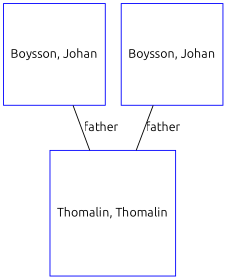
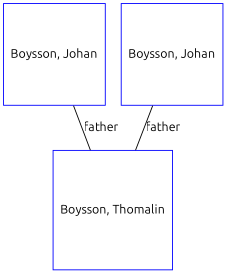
node "Thomalin, Thomalin": label "Thomalin, Thomalin" -> "Boysson, Thomalin"
